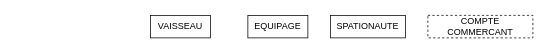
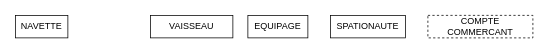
node "NAVETTE": added
node "VAISSEAU": size 60x23 -> 83x23
